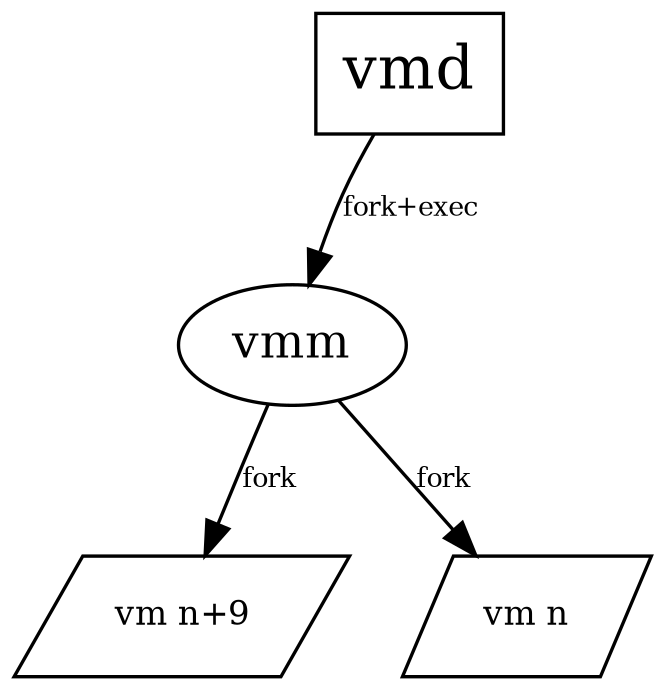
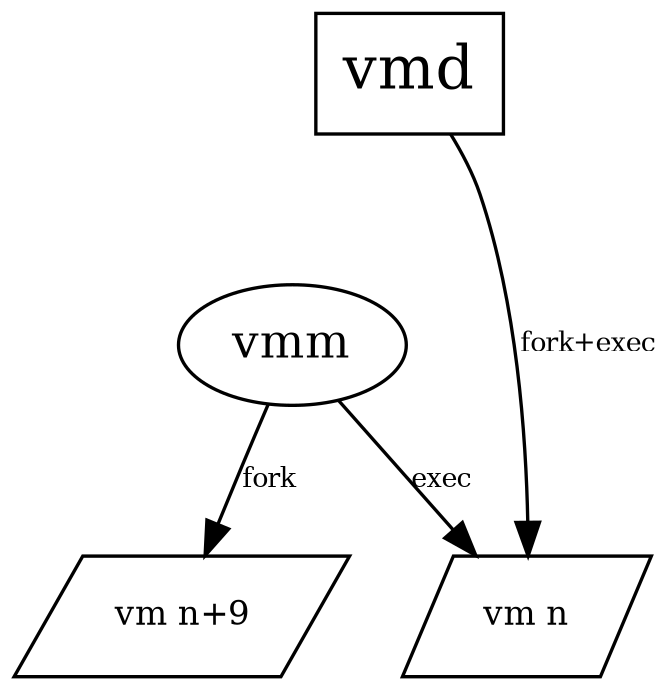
edge "vmd" -> "vmm": now "vmd" -> "vm n"
edge "vmm" -> "vm n": label "fork" -> "exec"
